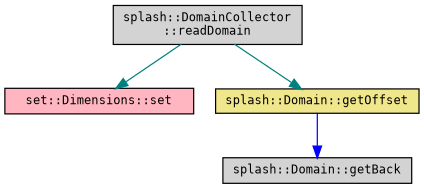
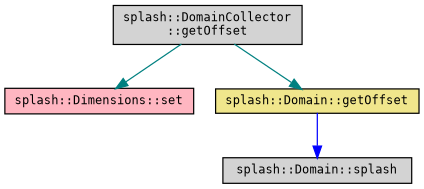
node "splash::DomainCollector ::readDomain": label "splash::DomainCollector ::readDomain" -> "splash::DomainCollector ::getOffset"
node "set::Dimensions::set": label "set::Dimensions::set" -> "splash::Dimensions::set"
node "splash::Domain::getBack": label "splash::Domain::getBack" -> "splash::Domain::splash"
